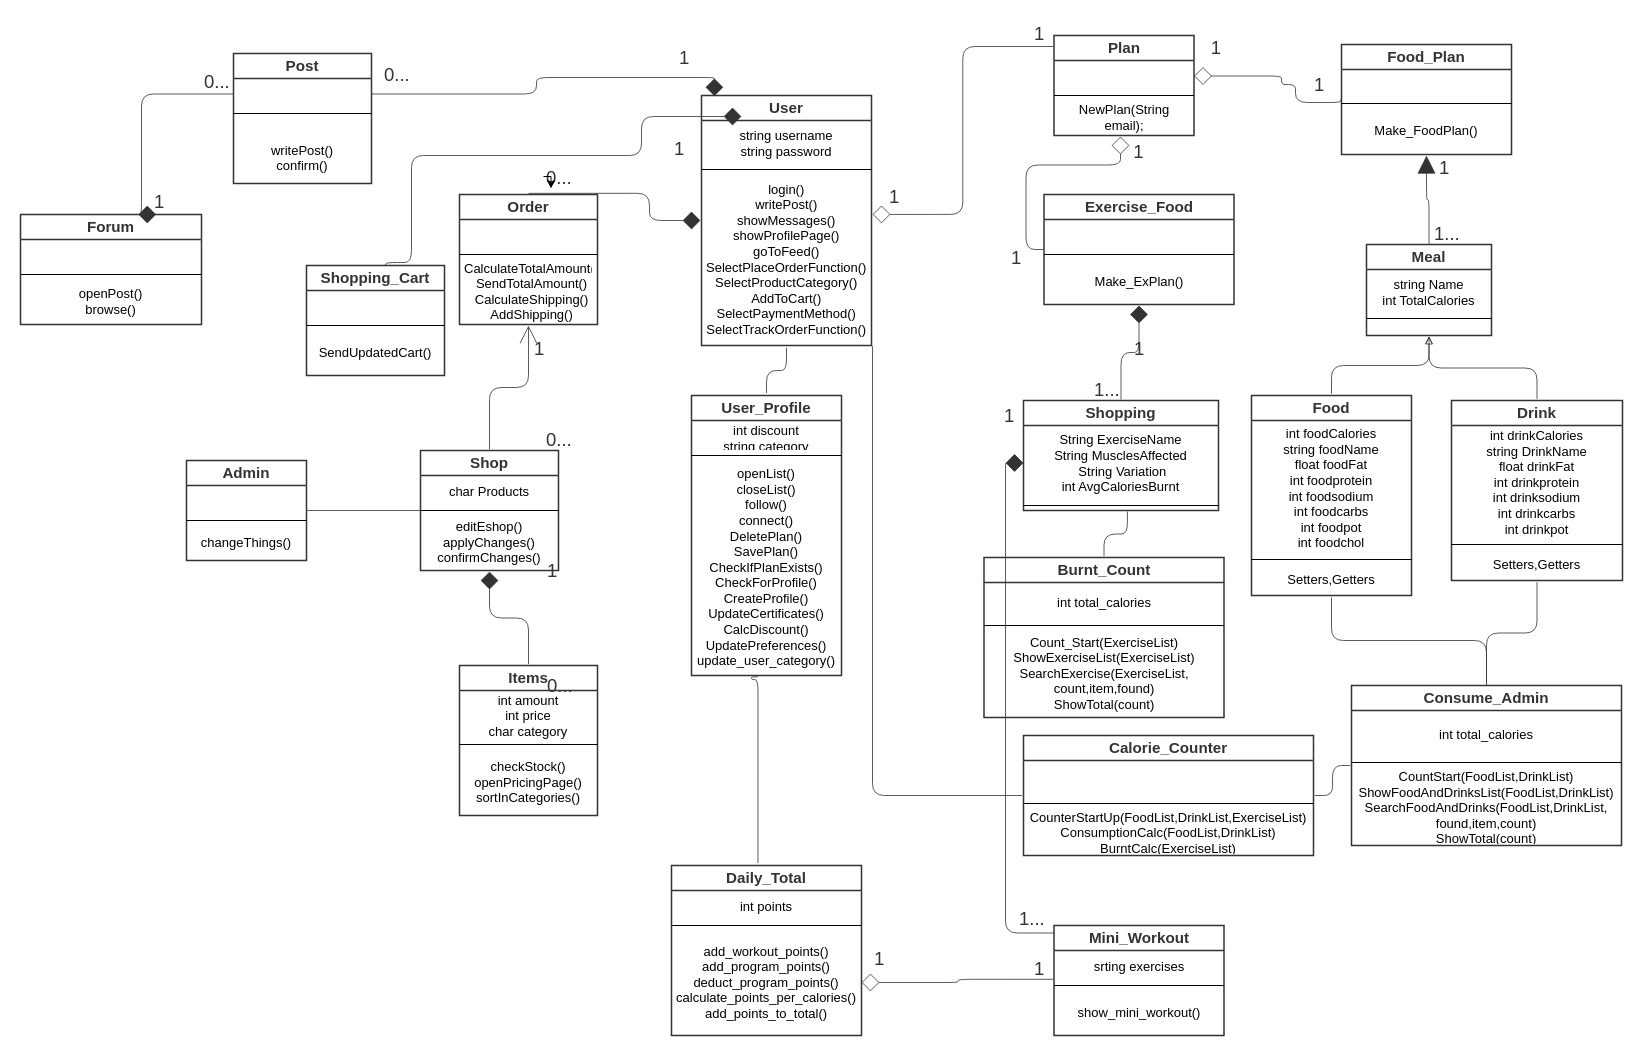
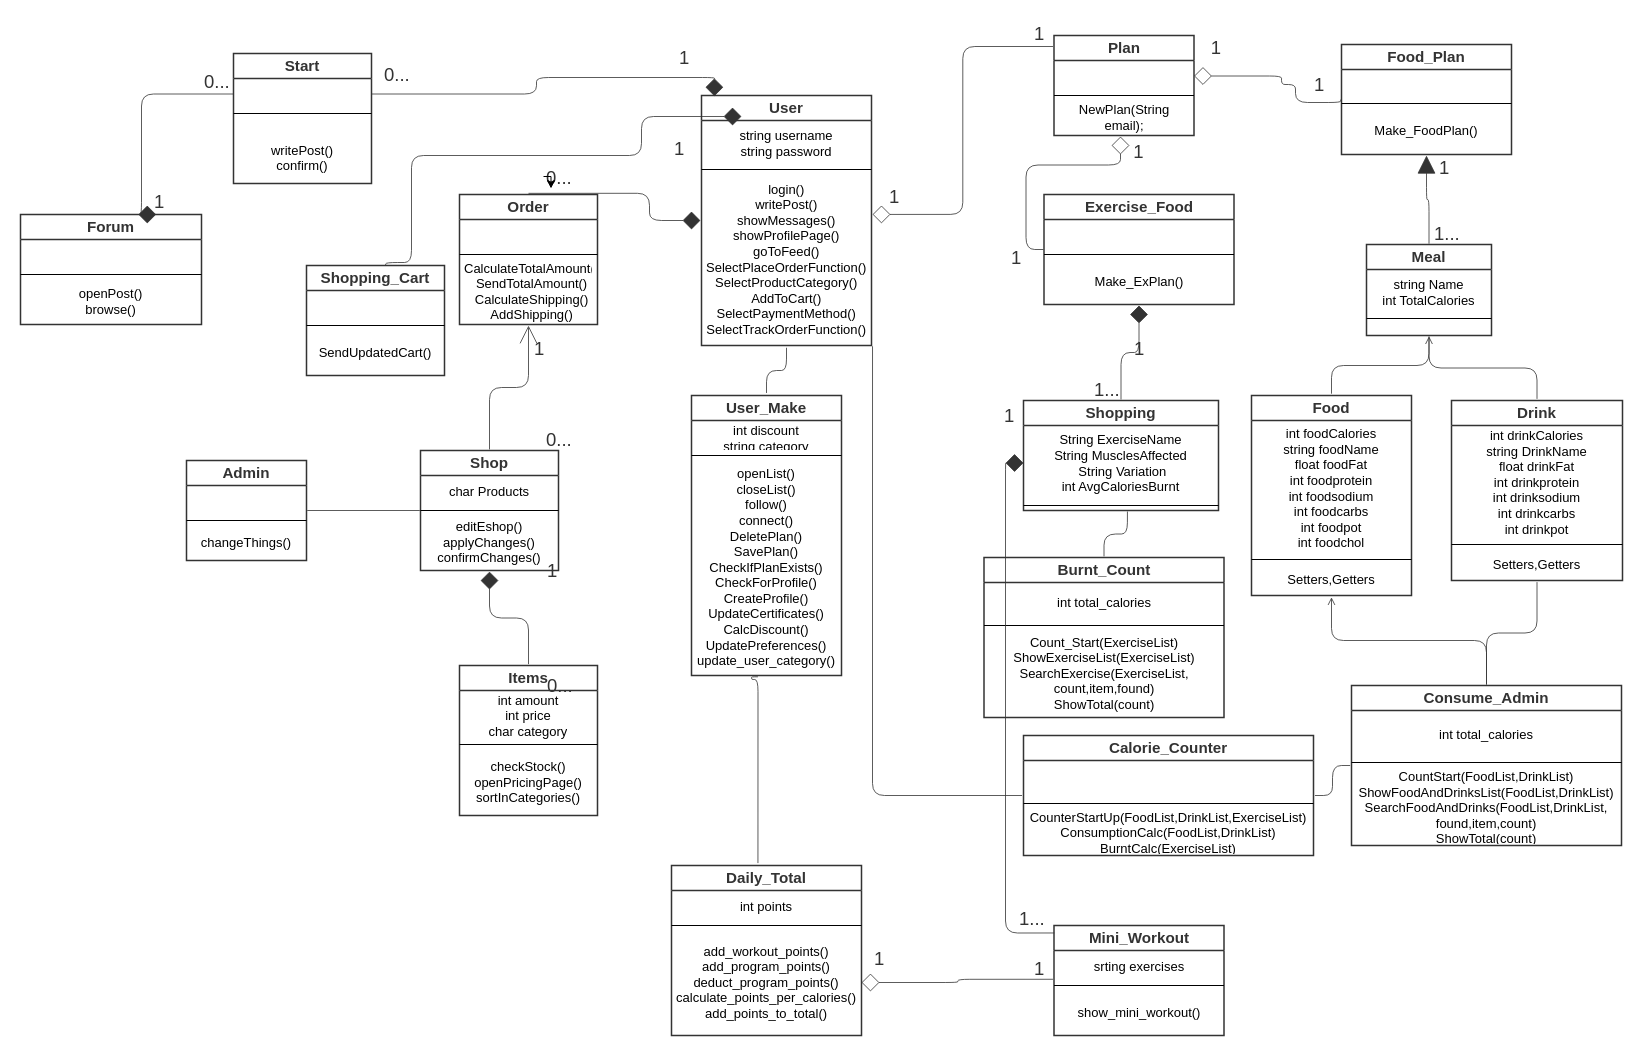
node "Post": label "Post" -> "Start"
edge "Food" -> "Meal": arrowhead block -> none
node "User_Profile": label "User_Profile" -> "User_Make"
edge "Food" -- "Consume_Admin": arrowhead none -> open
